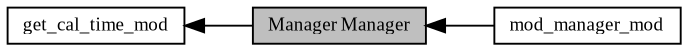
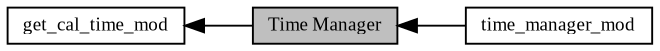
node "Manager Manager": label "Manager Manager" -> "Time Manager"
node "mod_manager_mod": label "mod_manager_mod" -> "time_manager_mod"
